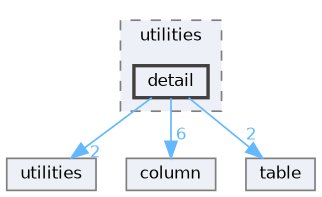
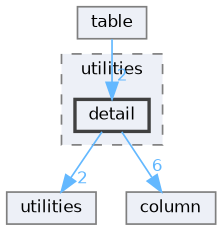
edge "detail" -> "table": reversed
